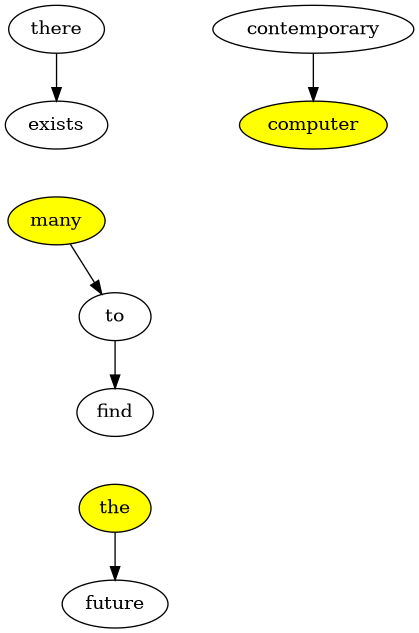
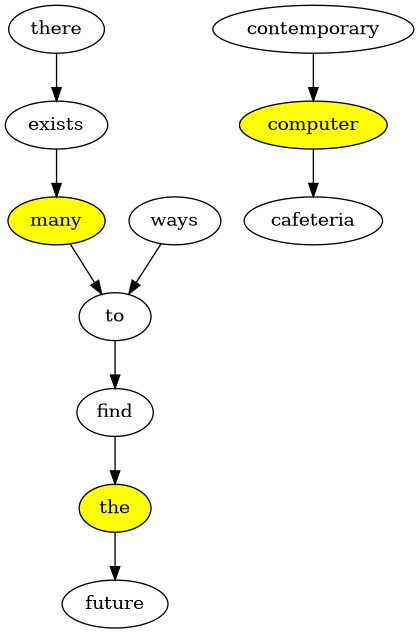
edge "exists" -> "many": added
node "ways": added
node "cafeteria": added
edge "find" -> "the": added
